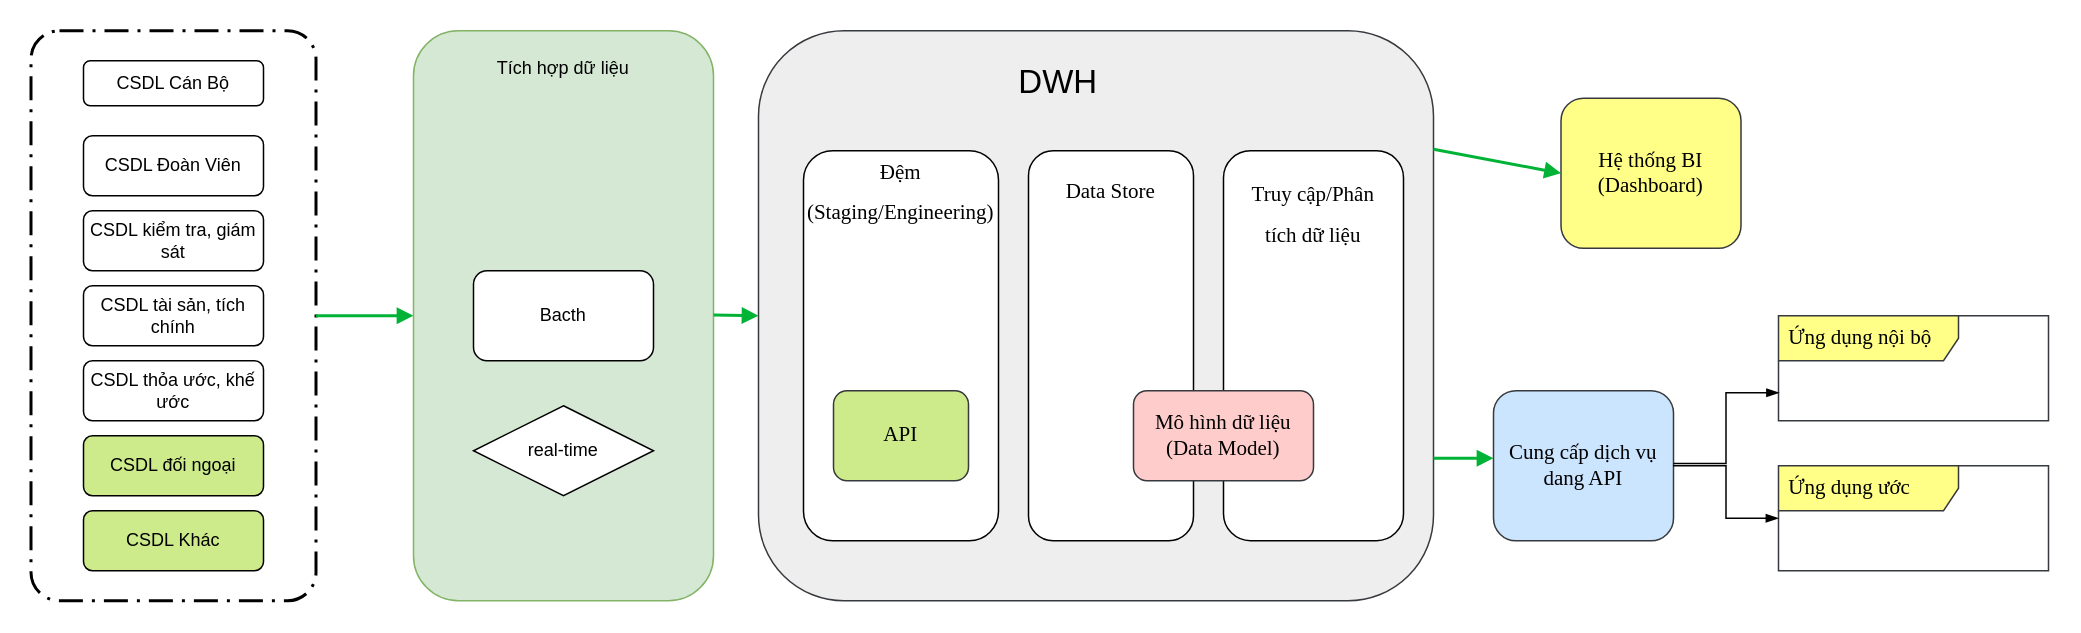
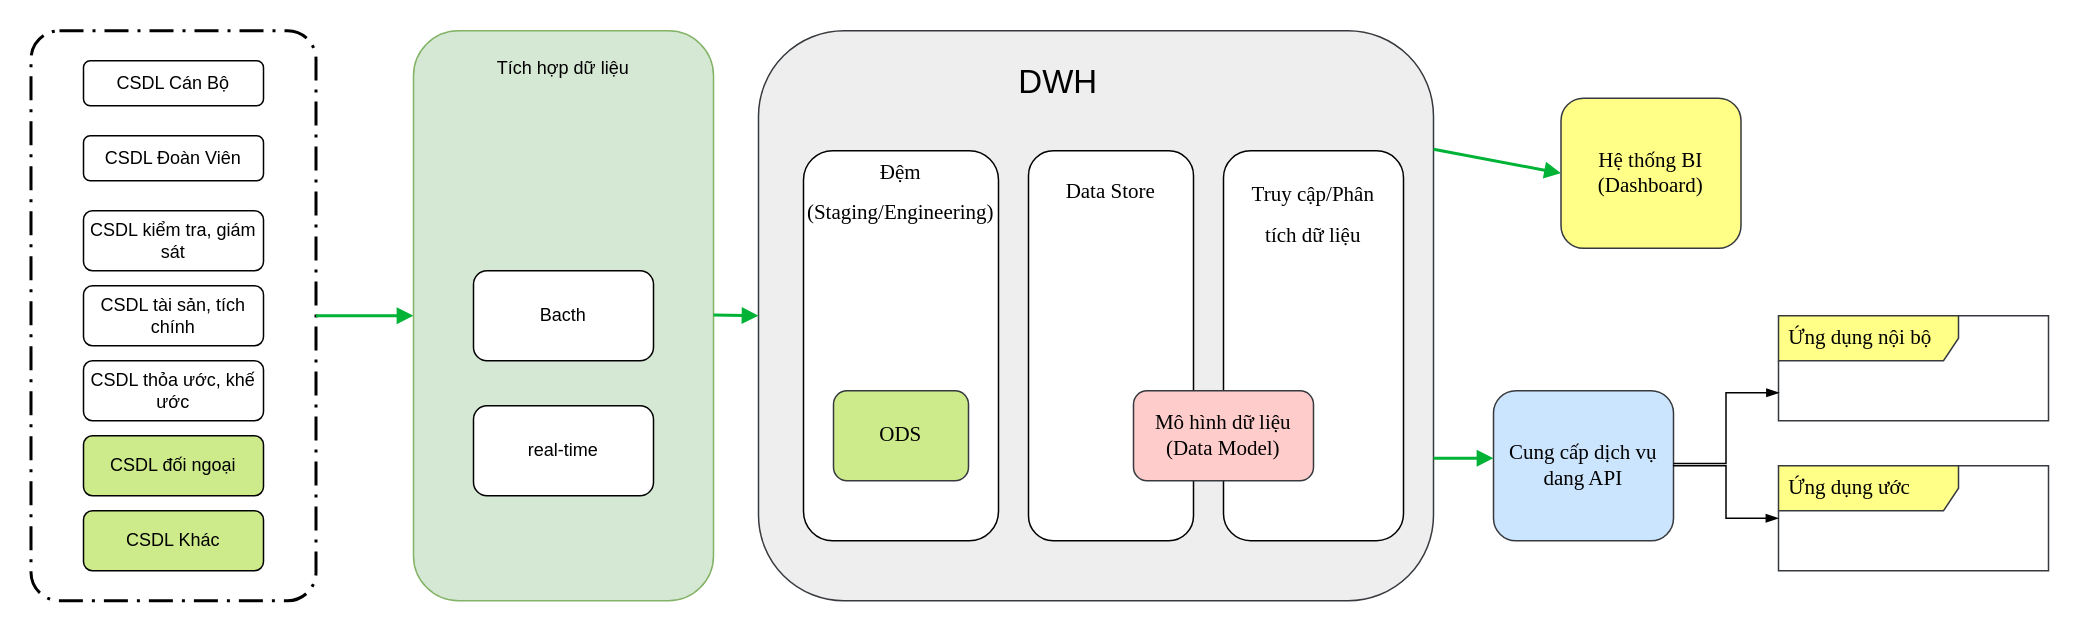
node "CSDL Đoàn Viên": size 180x60 -> 180x45
node "API": label "API" -> "ODS"
node "real-time": shape diamond -> rounded rectangle
